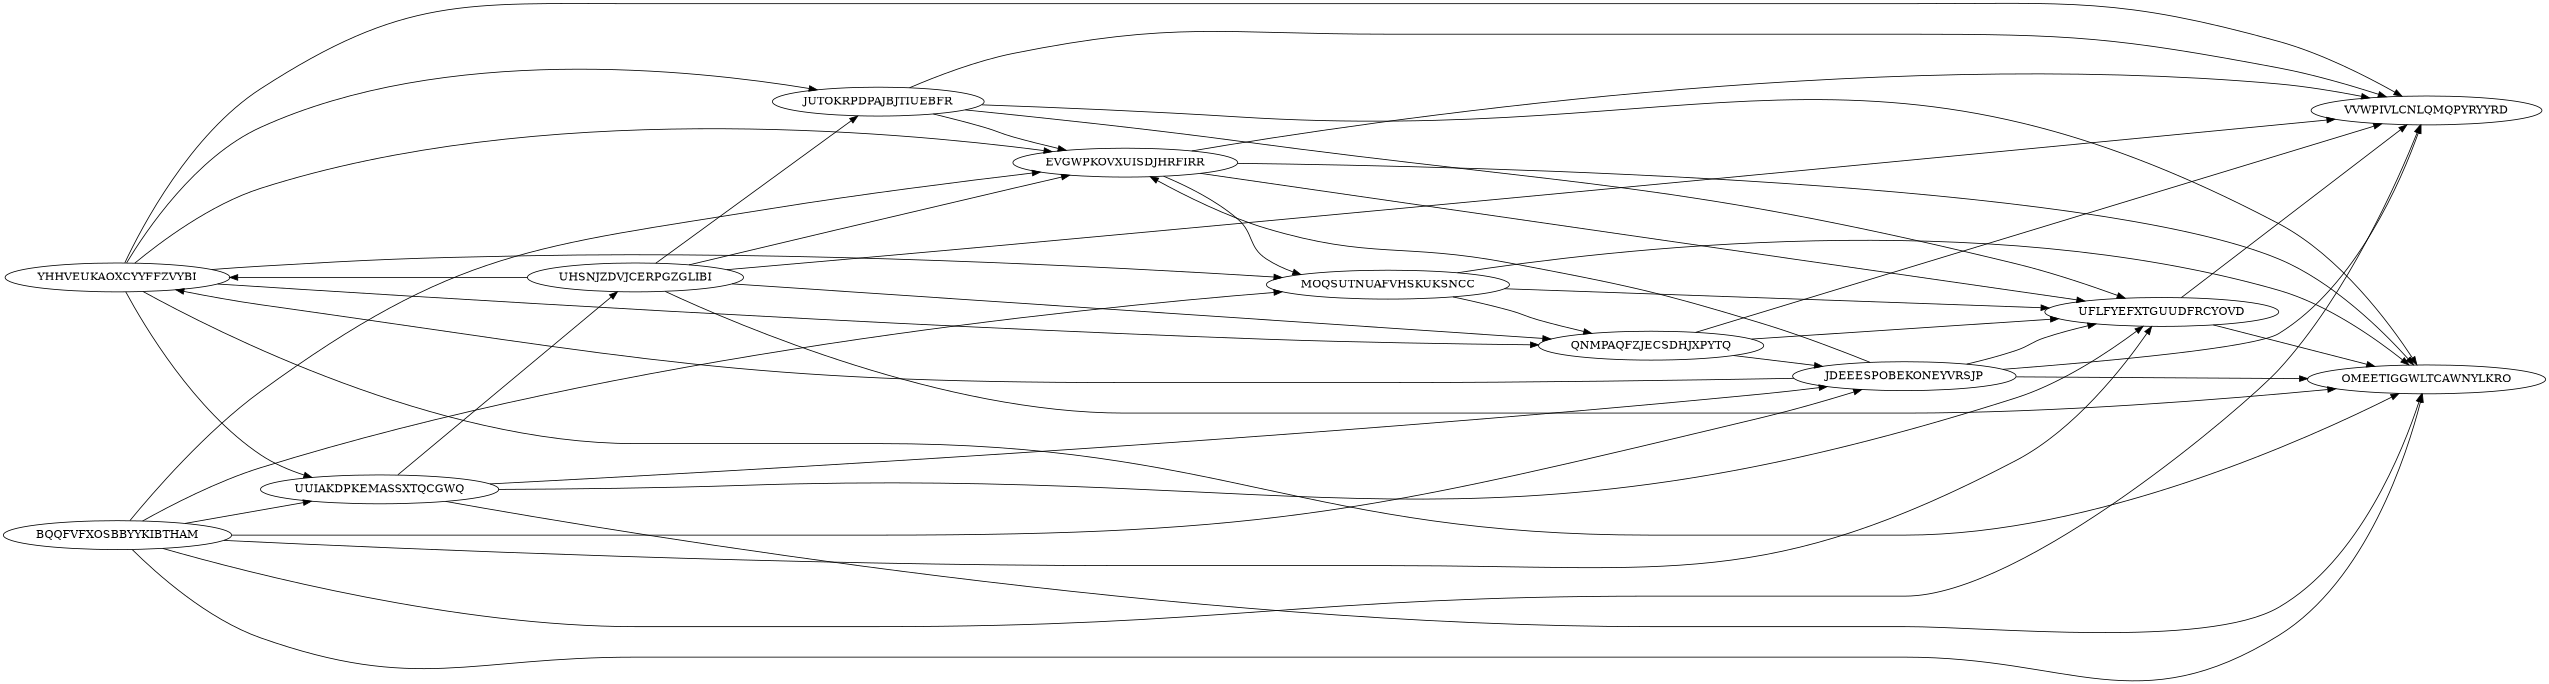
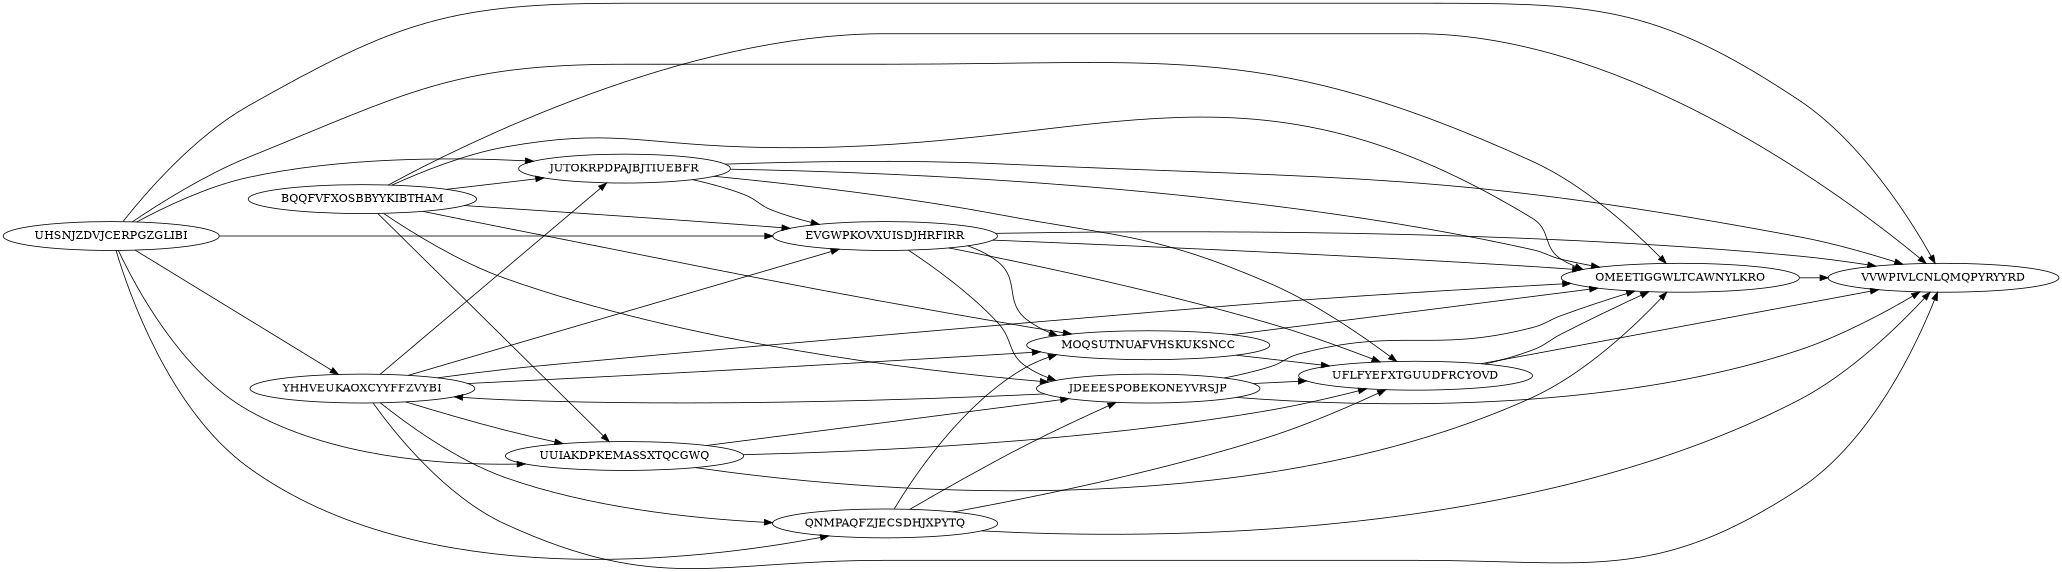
edge "JDEEESPOBEKONEYVRSJP" -> "EVGWPKOVXUISDJHRFIRR": reversed
edge "OMEETIGGWLTCAWNYLKRO" -> "VVWPIVLCNLQMQPYRYYRD": added
edge "MOQSUTNUAFVHSKUKSNCC" -> "QNMPAQFZJECSDHJXPYTQ": reversed
edge "UUIAKDPKEMASSXTQCGWQ" -> "UHSNJZDVJCERPGZGLIBI": reversed
edge "BQQFVFXOSBBYYKIBTHAM" -> "UFLFYEFXTGUUDFRCYOVD": now "BQQFVFXOSBBYYKIBTHAM" -> "JUTOKRPDPAJBJTIUEBFR"
